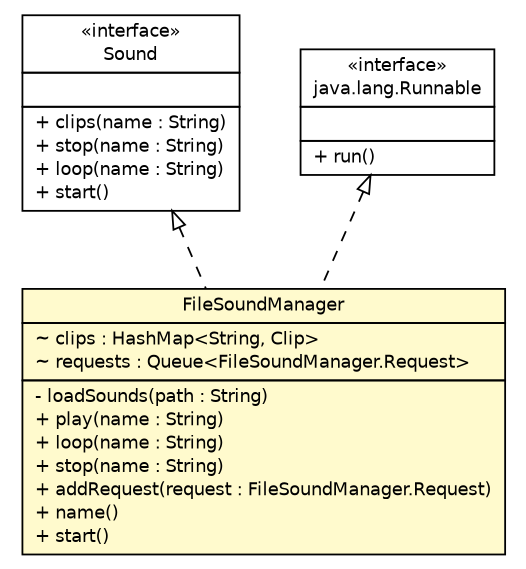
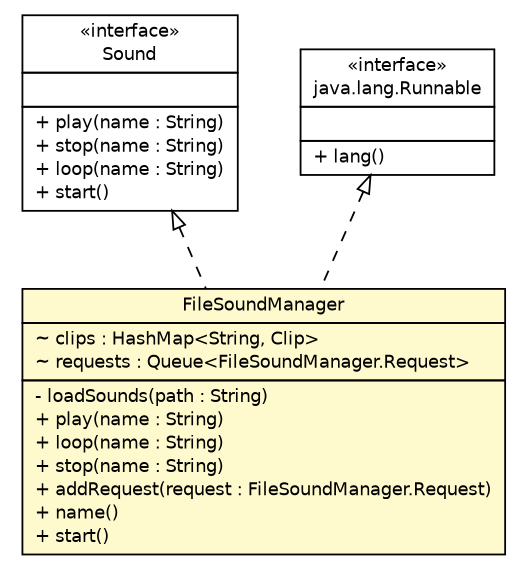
node "Sound": text "+ clips(name : String)" -> "+ play(name : String)"
node "java.lang.Runnable": text "+ run()" -> "+ lang()"
